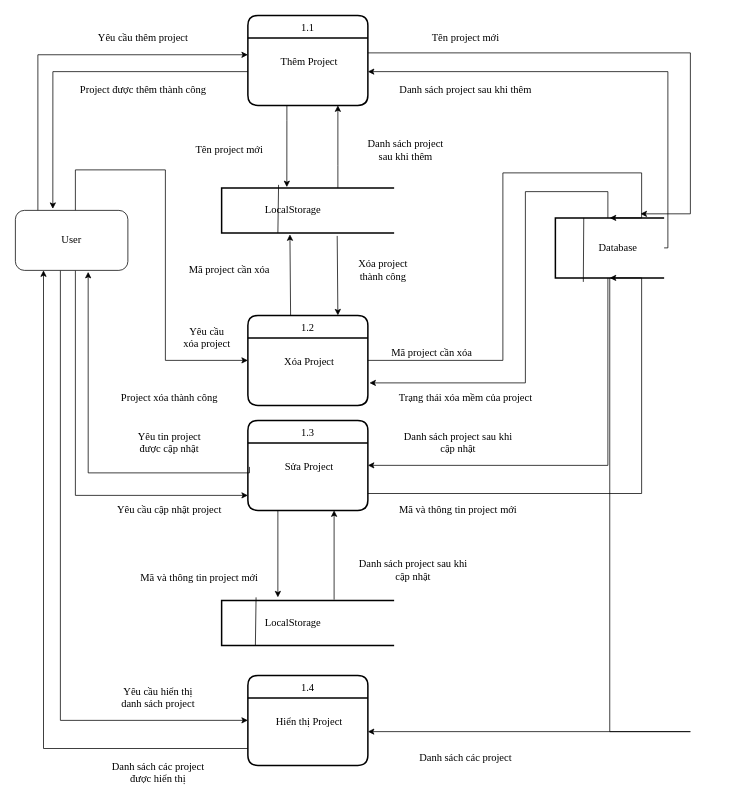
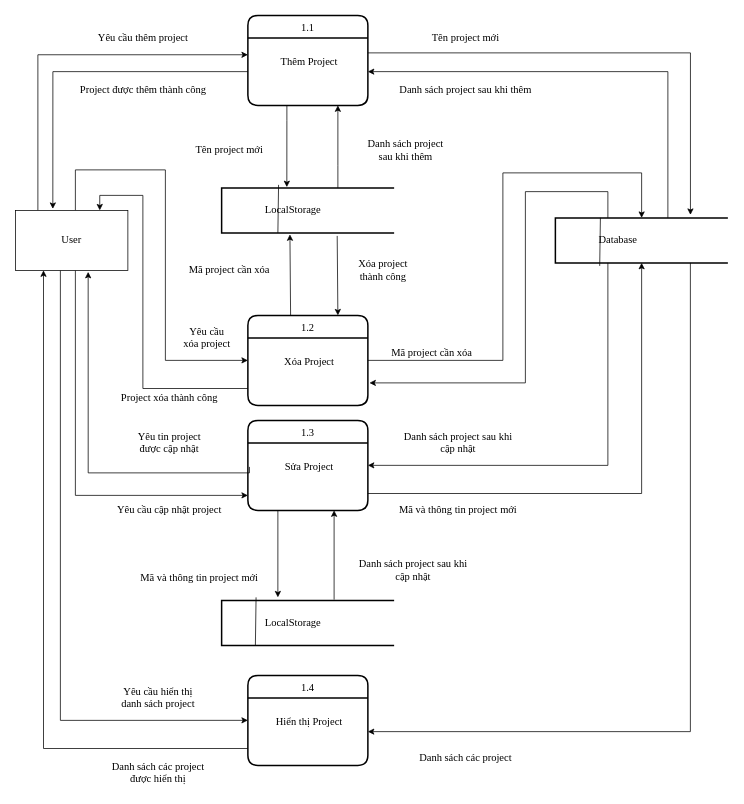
node "User": shape rounded rectangle -> rectangle
node "Database": size 109x60 -> 173x45
edge "Xóa Project" -> "User": added
node "Trạng thái xóa mềm của project": removed
